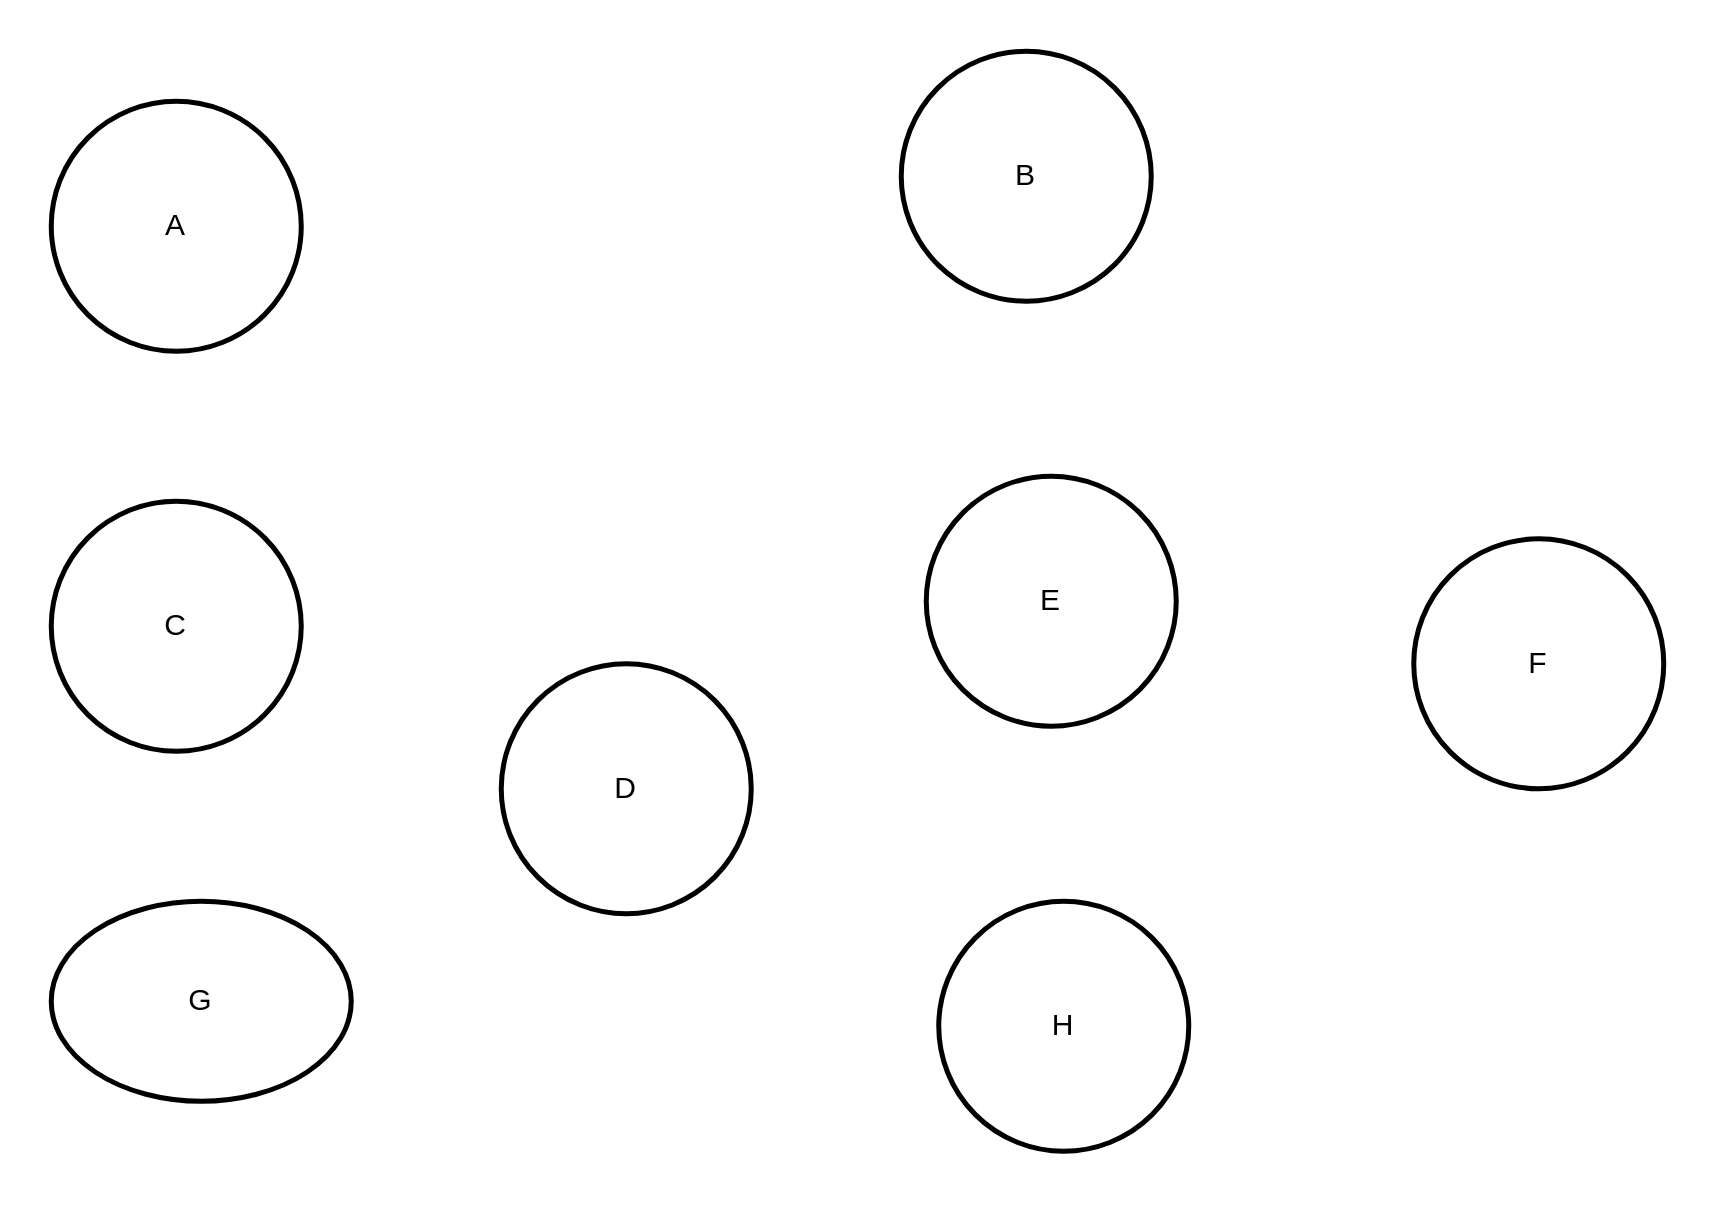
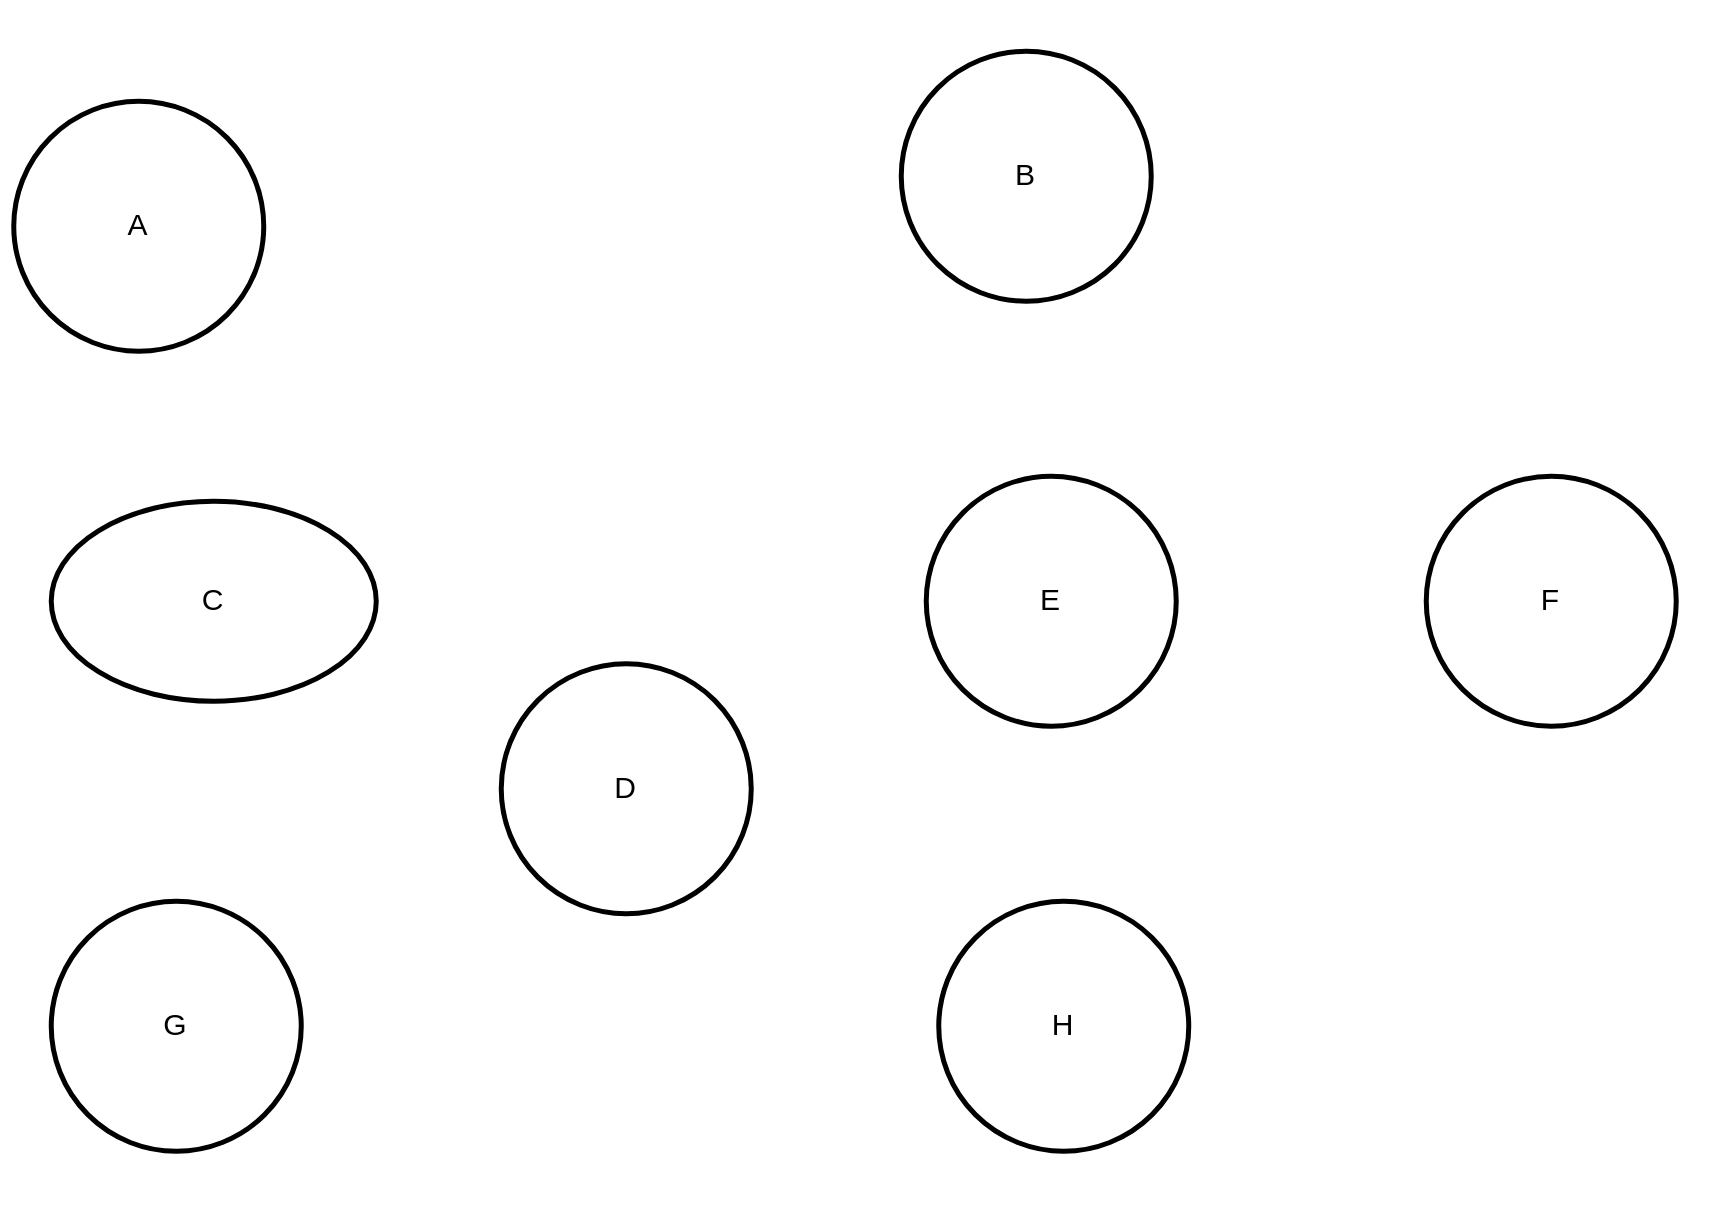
node "A": moved (176, 226) -> (139, 226)
node "C": size 250x250 -> 325x200
node "F": moved (1539, 664) -> (1551, 601)
node "G": size 300x200 -> 250x250
